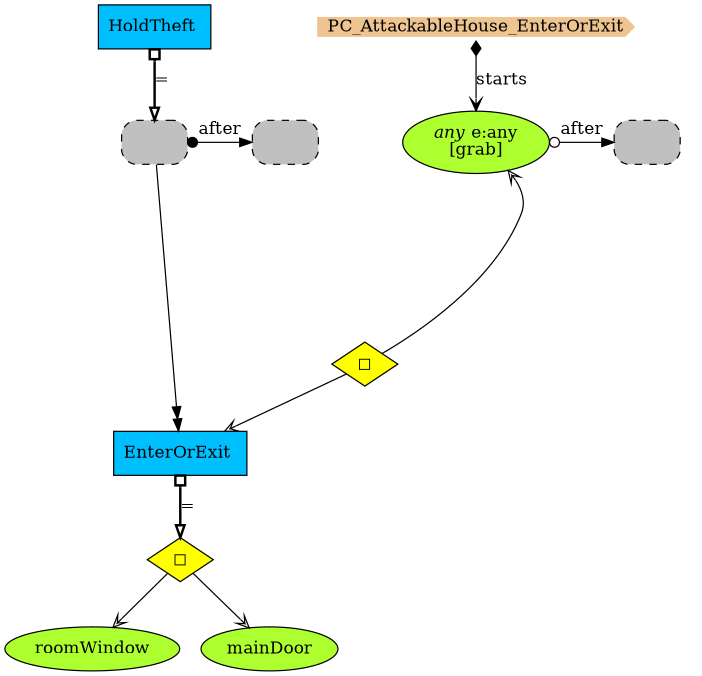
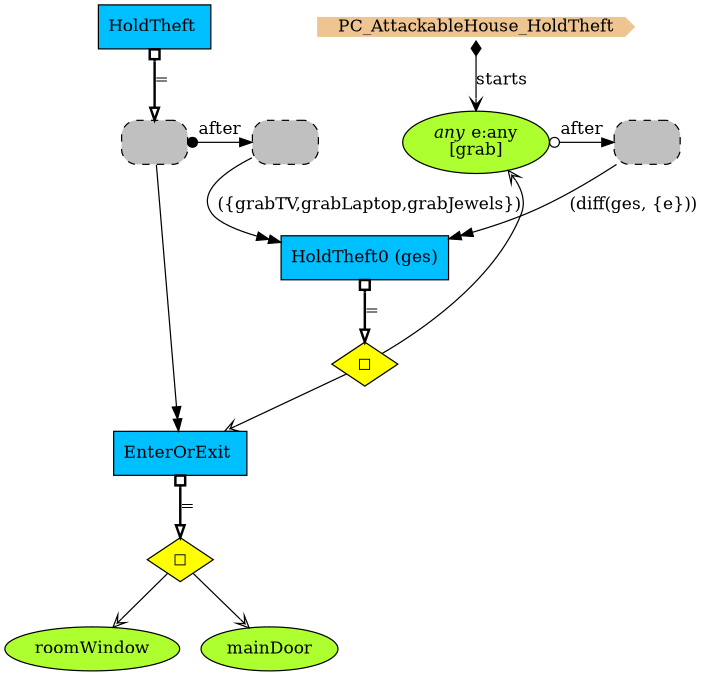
node "PC_AttackableHouse_EnterOrExit": label "PC_AttackableHouse_EnterOrExit" -> "PC_AttackableHouse_HoldTheft"
node "HoldTheft0 (ges)": added
